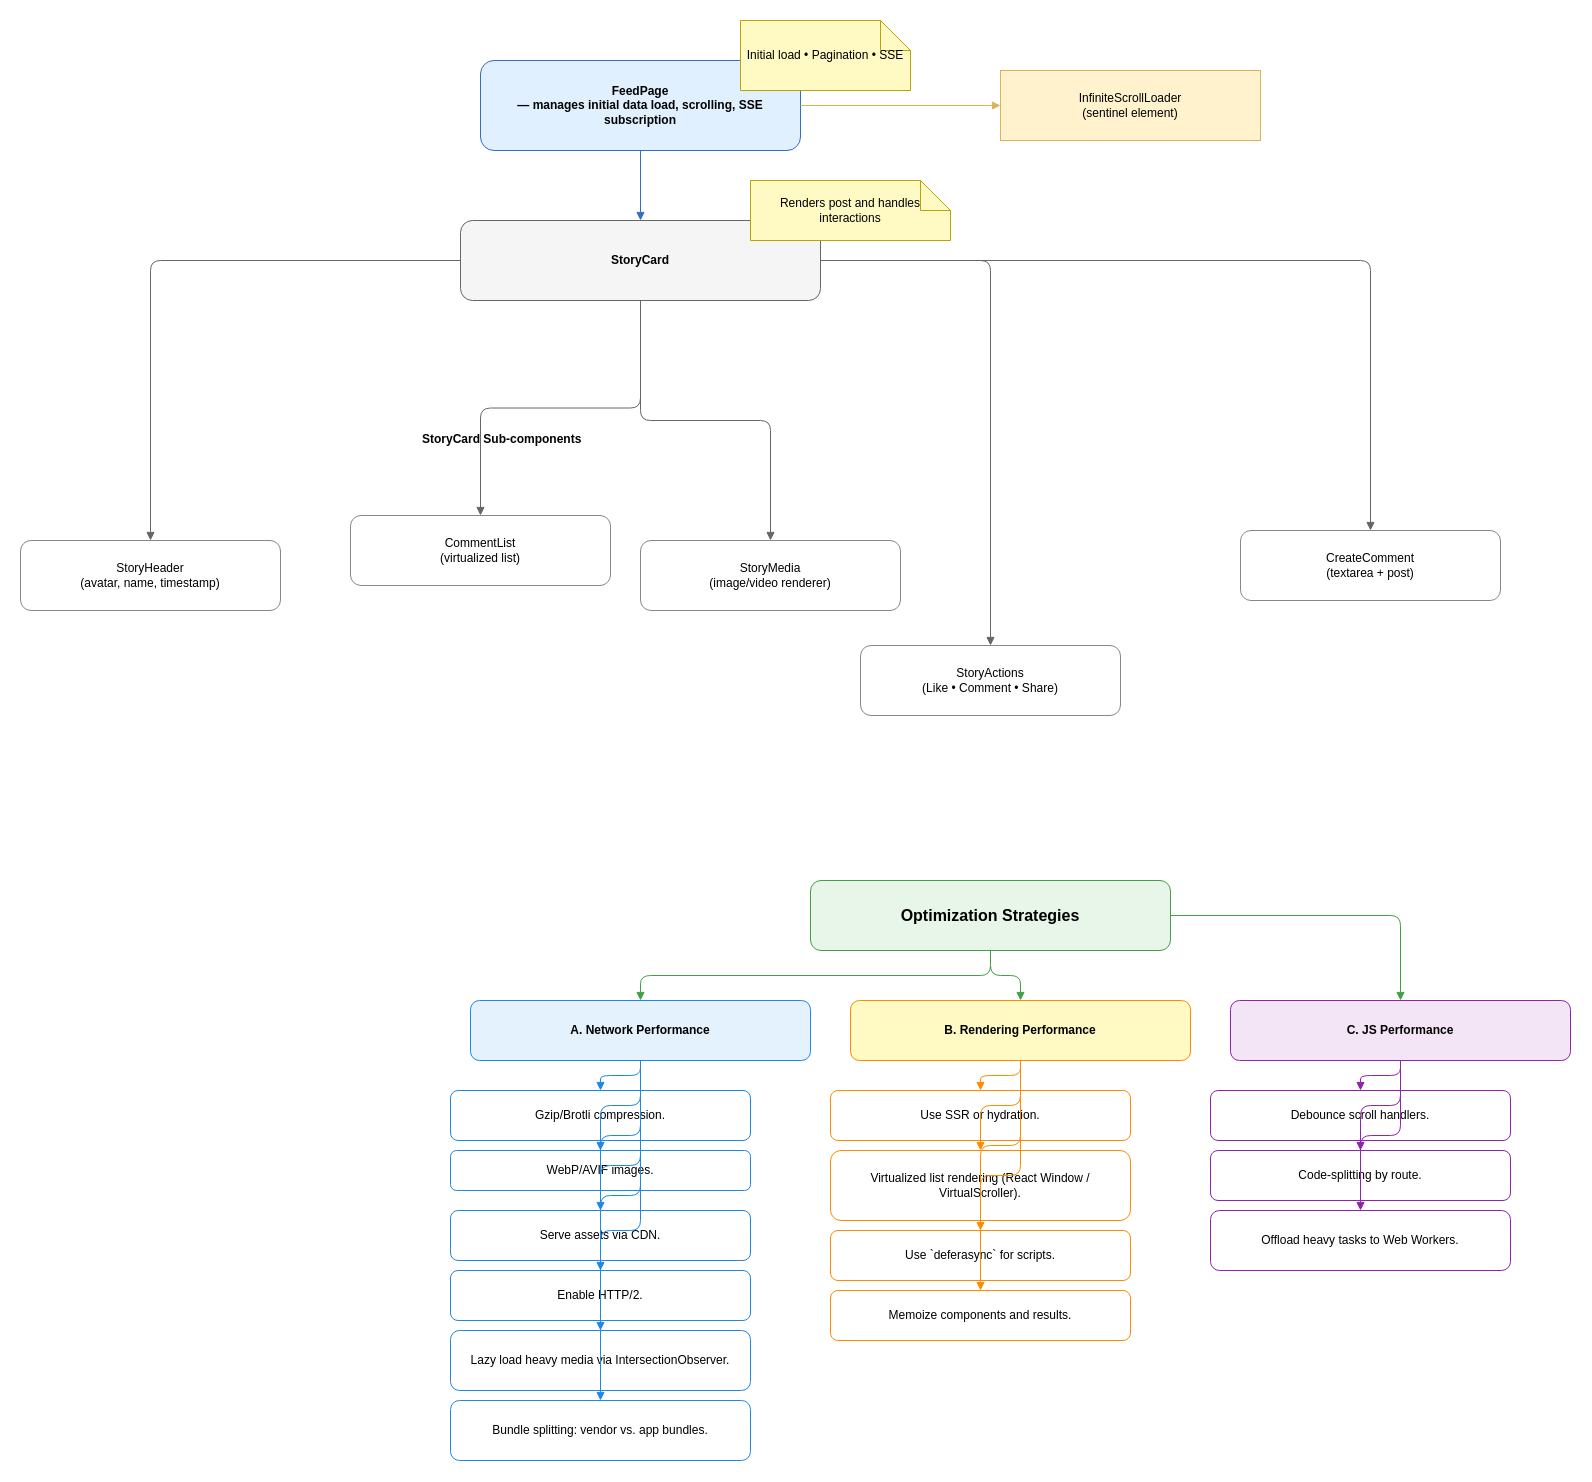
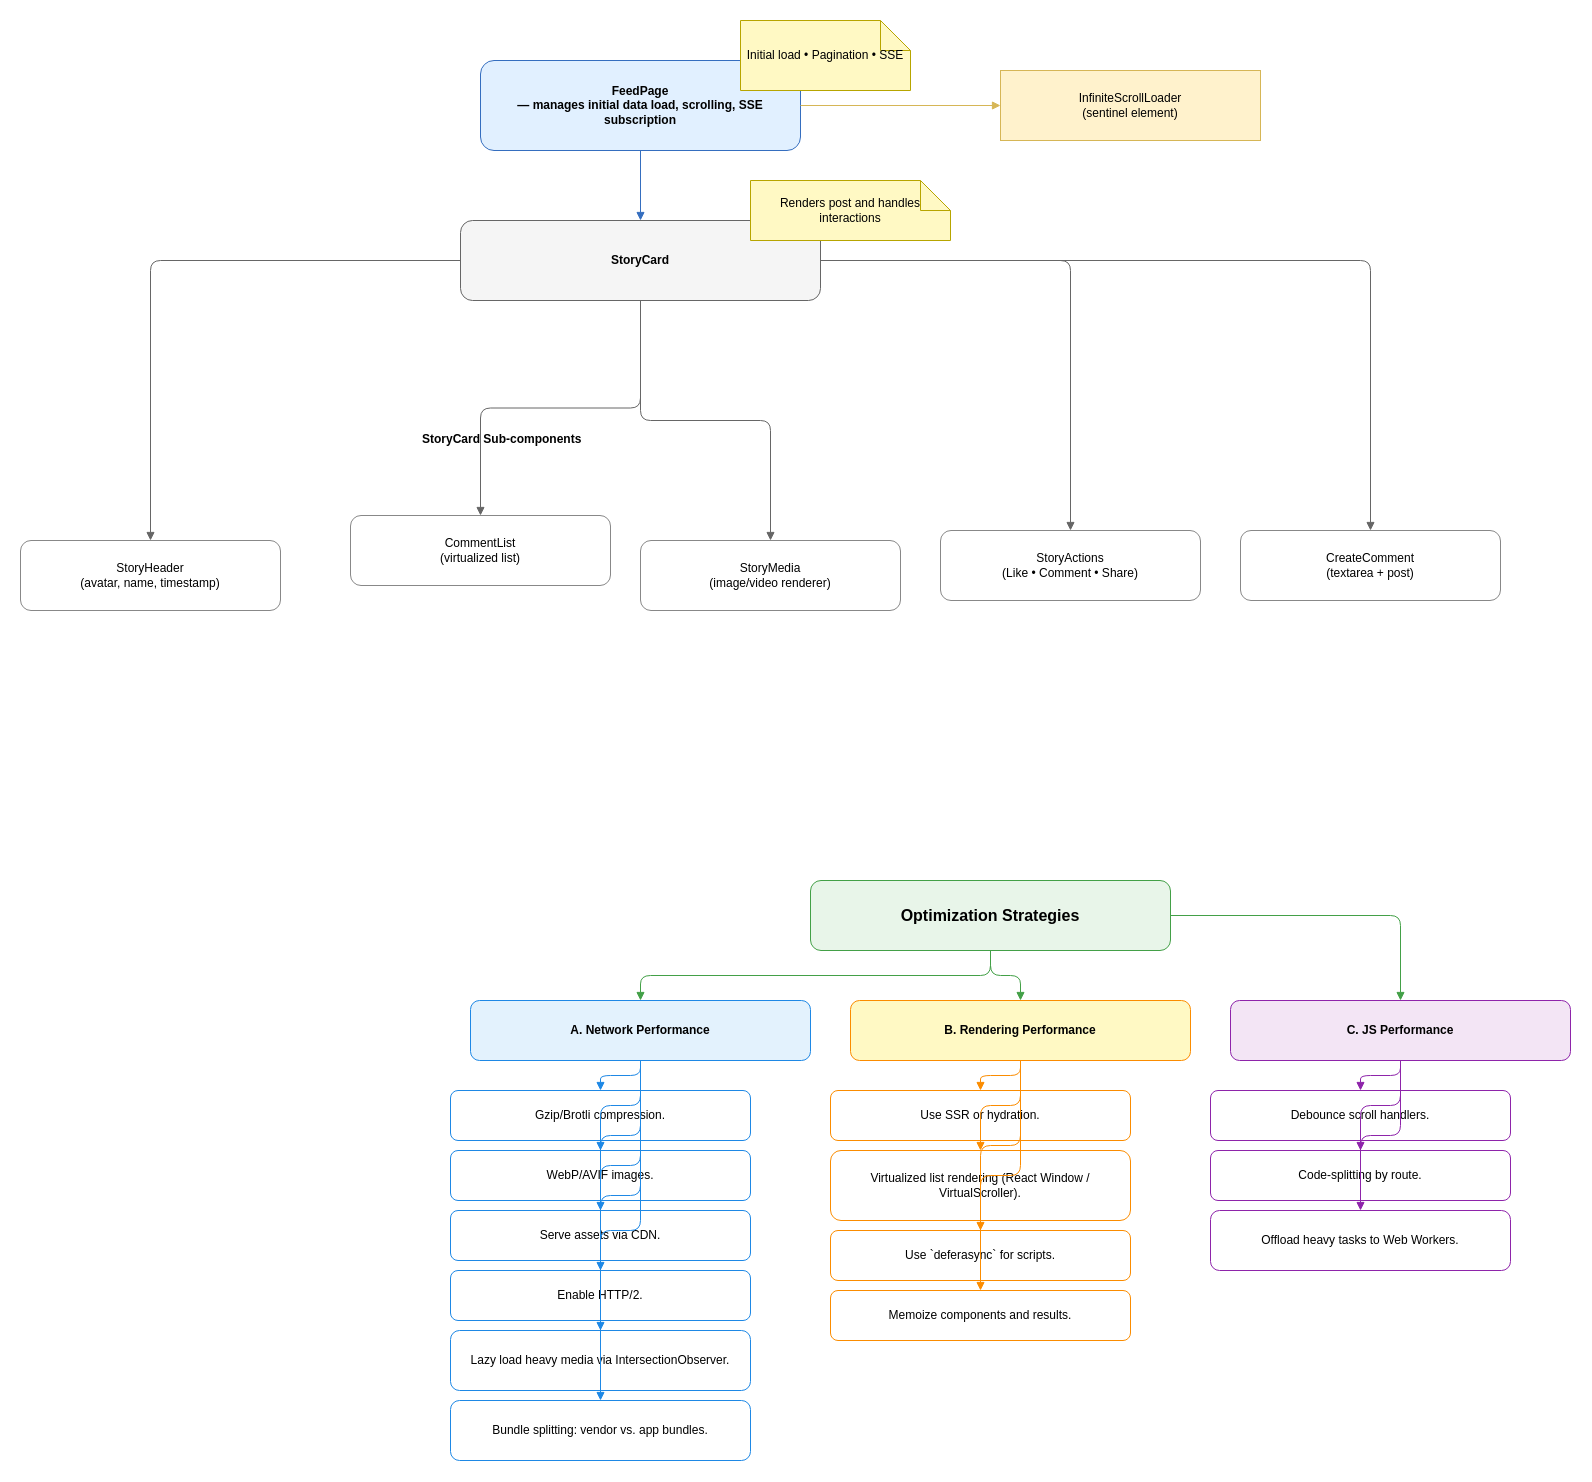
node "StoryActions (Like • Comment • Share)": moved (991, 681) -> (1071, 566)
node "WebP/AVIF images.": size 300x40 -> 300x50
